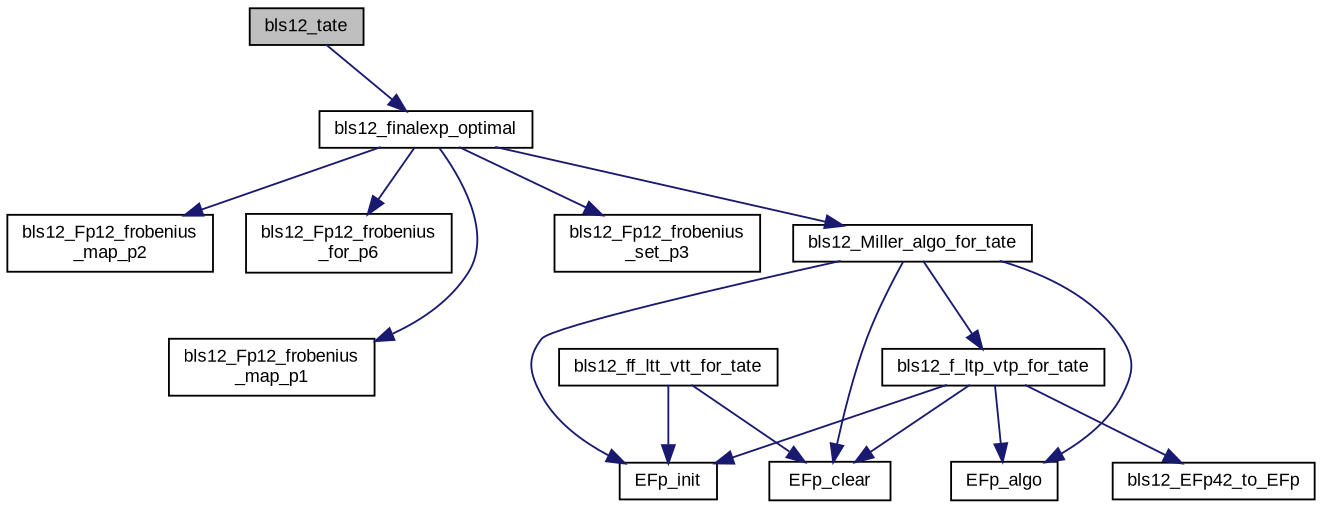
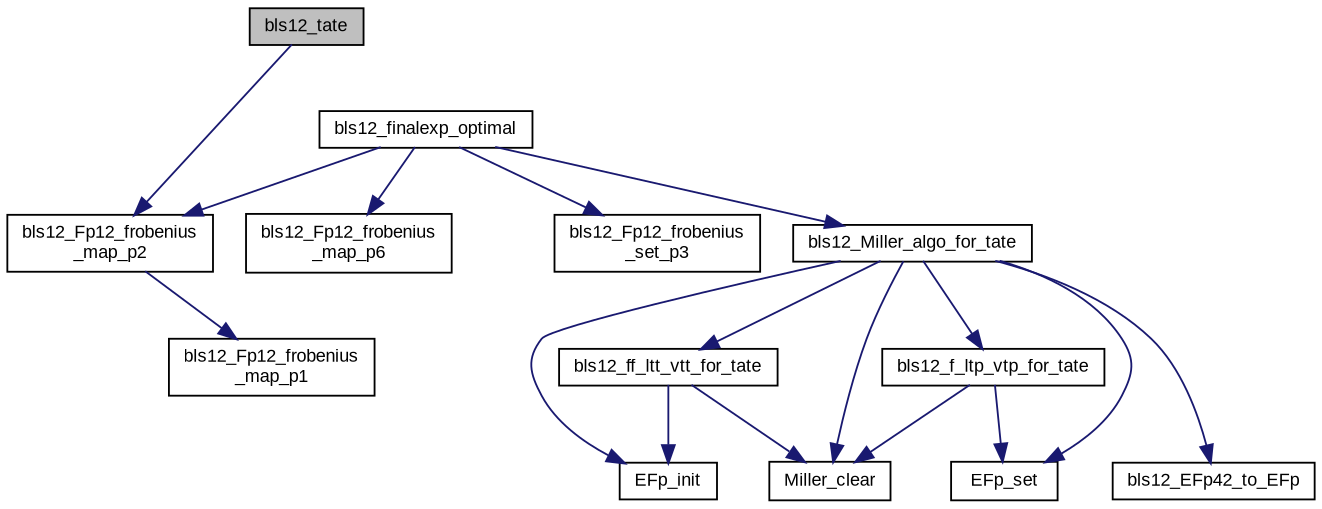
edge "bls12_tate" -> "bls12_finalexp_optimal": now "bls12_tate" -> "bls12_Fp12_frobenius _map_p2"
node "bls12_Fp12_frobenius _for_p6": label "bls12_Fp12_frobenius _for_p6" -> "bls12_Fp12_frobenius _map_p6"
edge "bls12_finalexp_optimal" -> "bls12_Fp12_frobenius _map_p1": now "bls12_Fp12_frobenius _map_p2" -> "bls12_Fp12_frobenius _map_p1"
edge "bls12_Miller_algo_for_tate" -> "bls12_ff_ltt_vtt_for_tate": added
edge "bls12_f_ltp_vtp_for_tate" -> "bls12_EFp42_to_EFp": now "bls12_Miller_algo_for_tate" -> "bls12_EFp42_to_EFp"
edge "bls12_f_ltp_vtp_for_tate" -> "EFp_init": removed
node "EFp_clear": label "EFp_clear" -> "Miller_clear"
node "EFp_algo": label "EFp_algo" -> "EFp_set"
